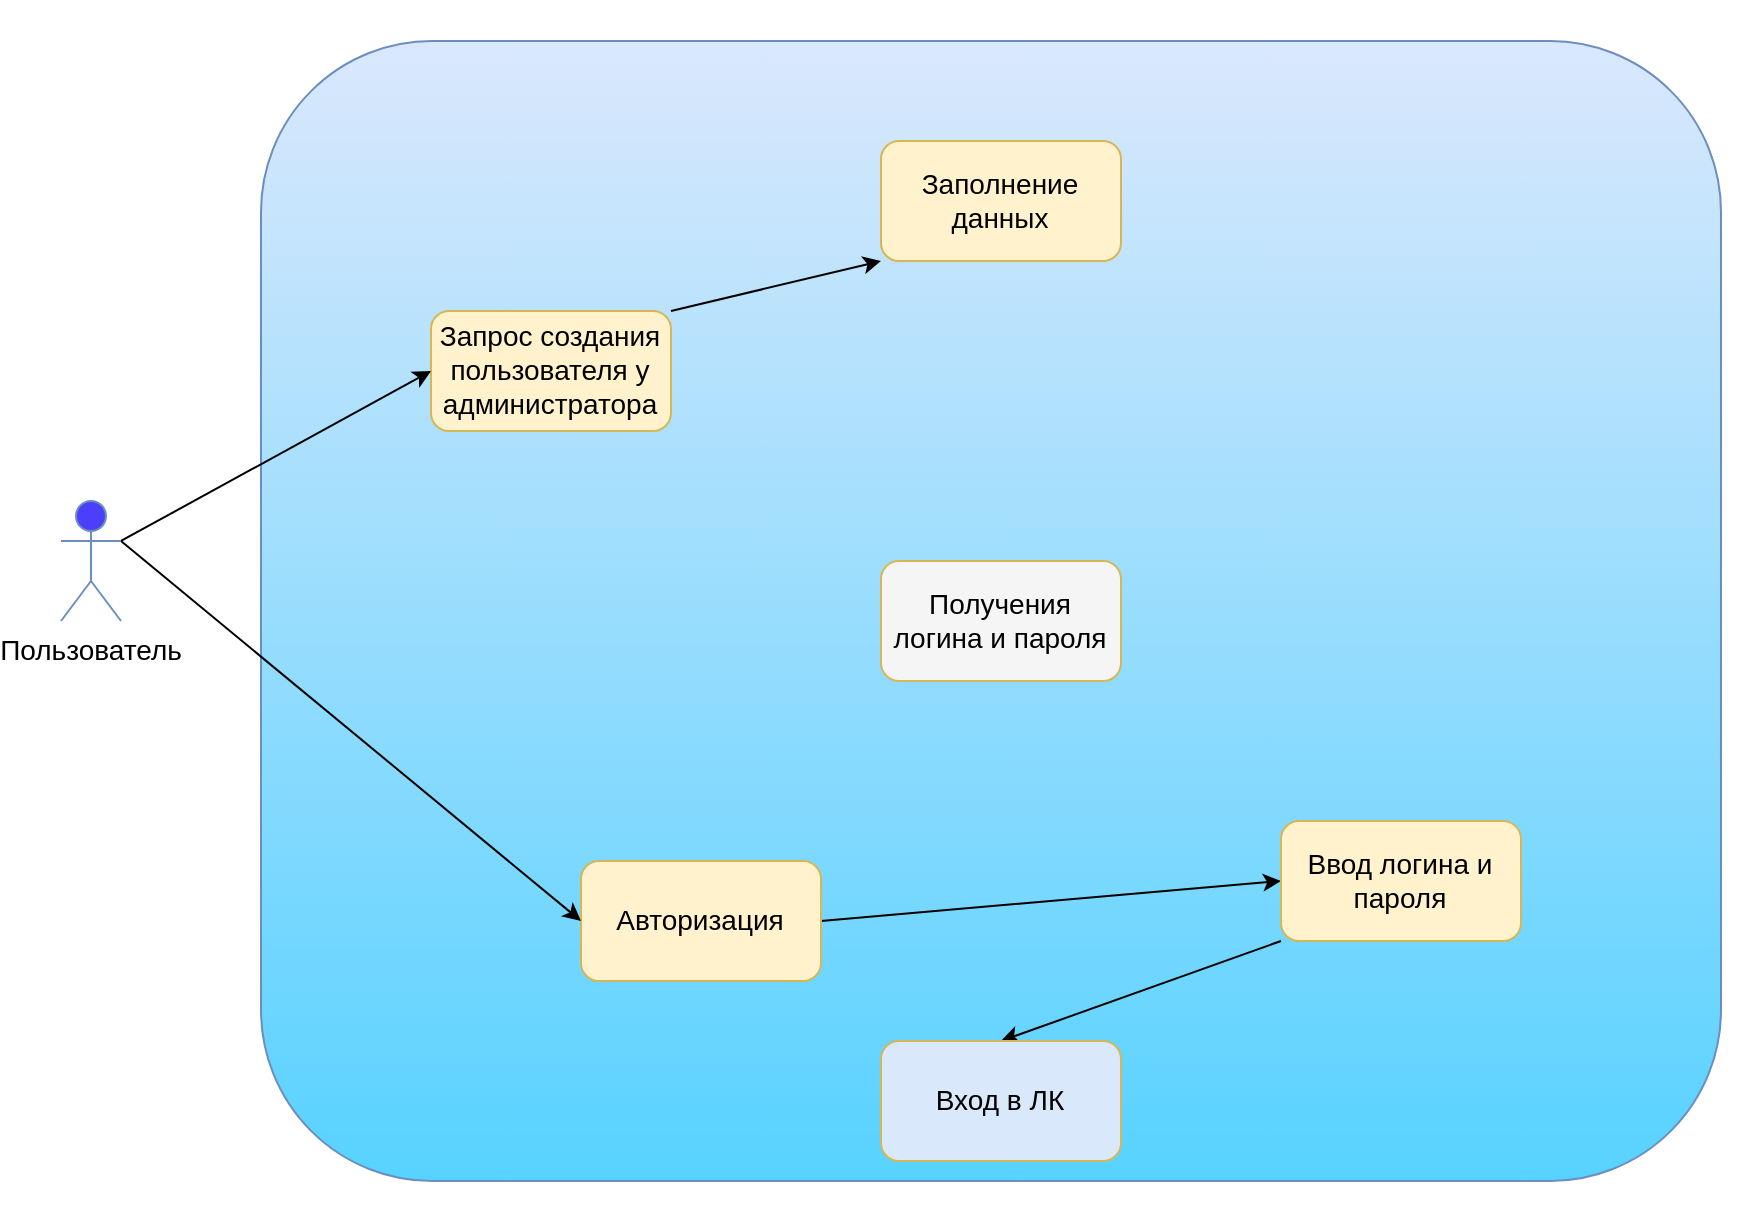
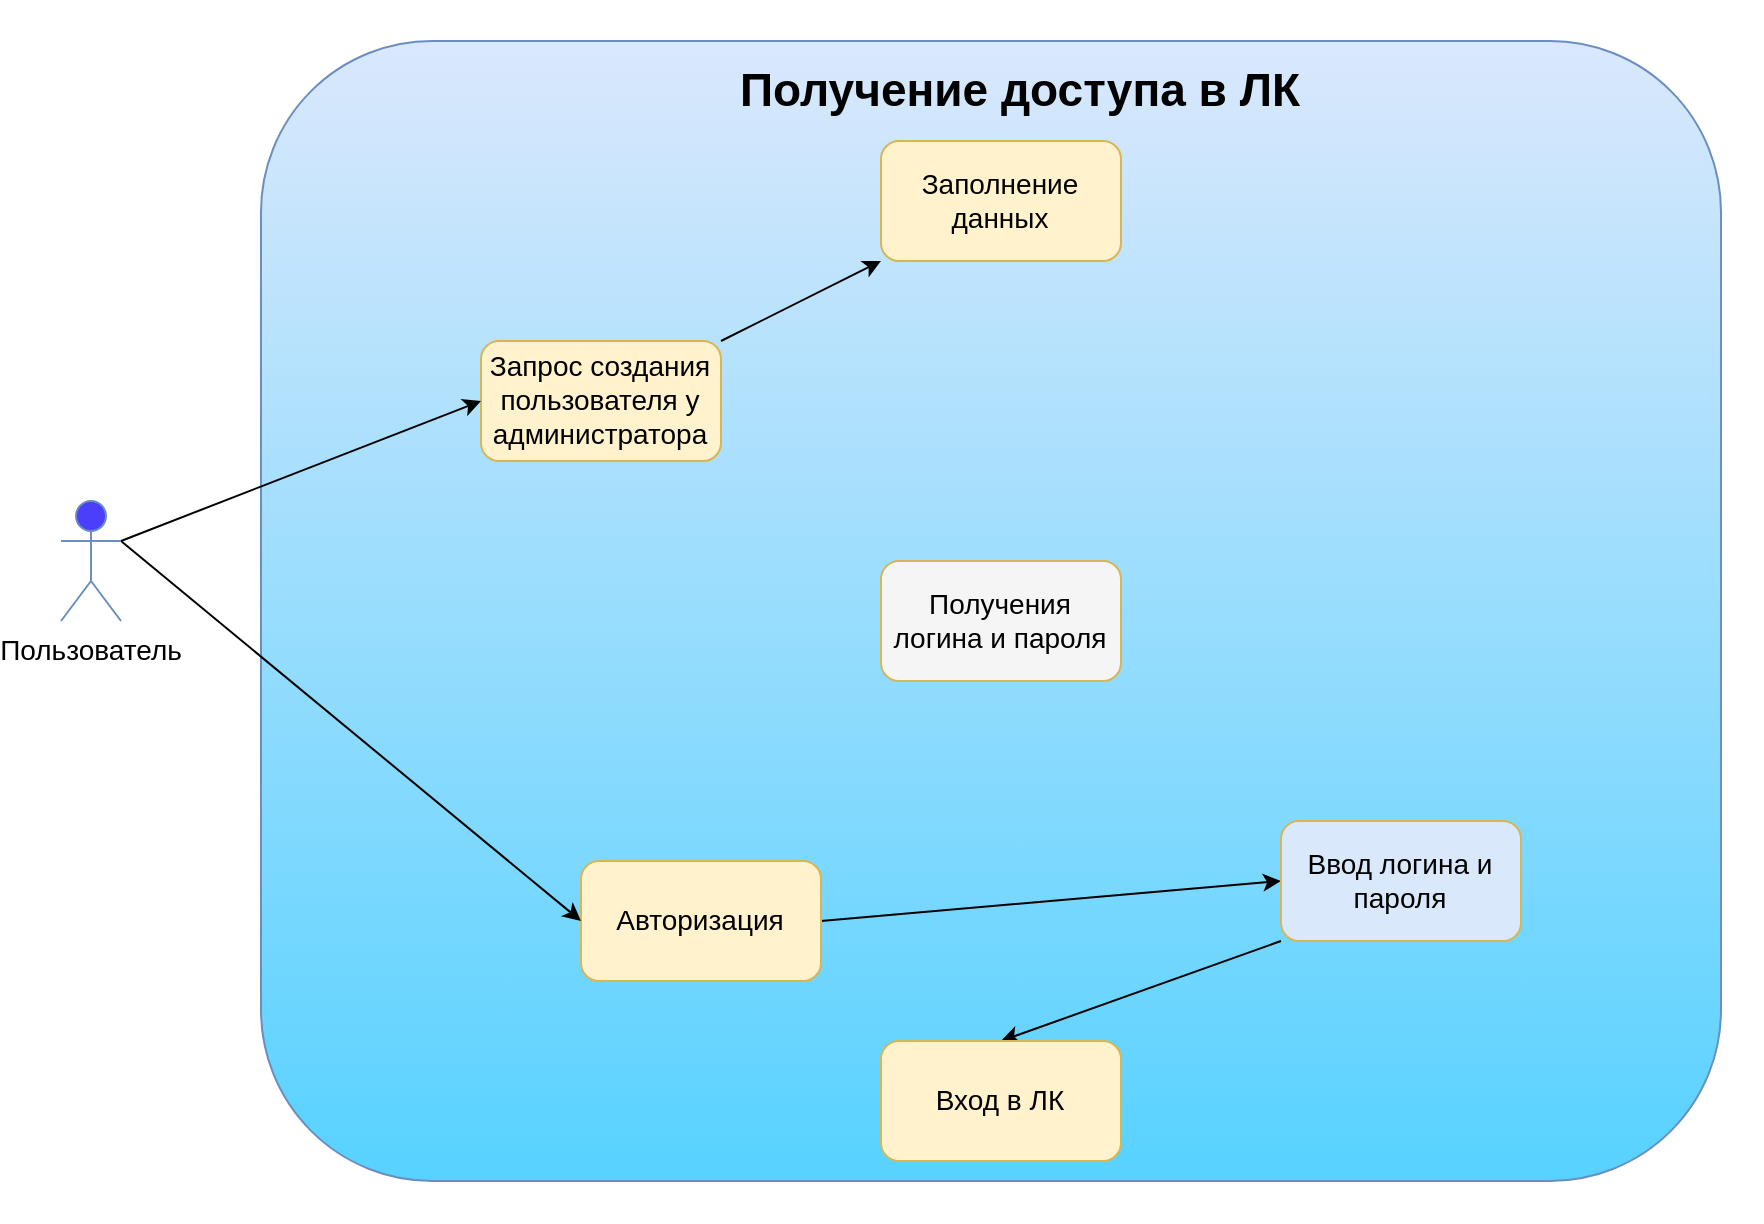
node "Получение доступа в ЛК": added
node "Запрос создания пользователя у администратора": moved (551, 371) -> (601, 401)
node "Ввод логина и пароля": fillcolor #fff2cc -> #dae8fc
node "Вход в ЛК": fillcolor #dae8fc -> #fff2cc
